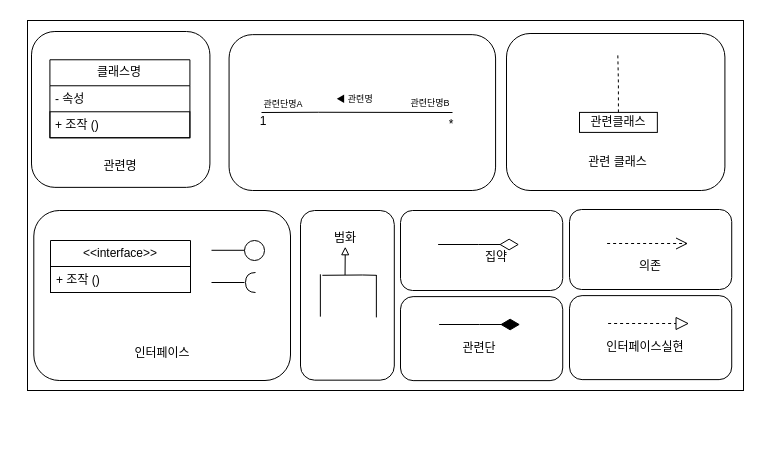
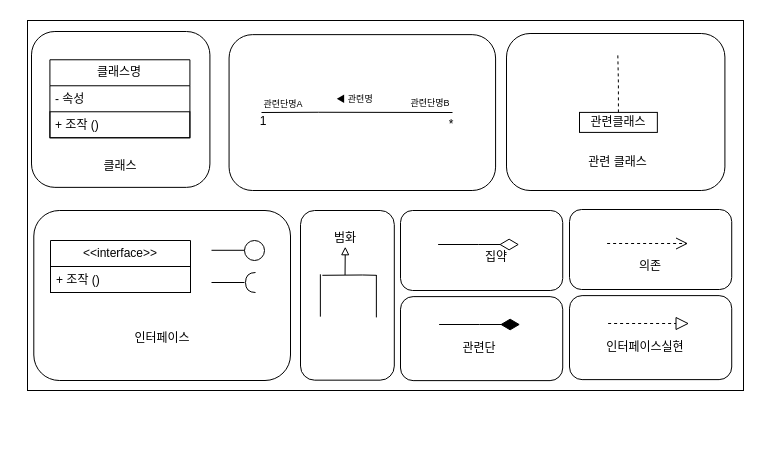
node "관련명": label "관련명" -> "클래스"
node "인터페이스": moved (162, 354) -> (162, 339)
